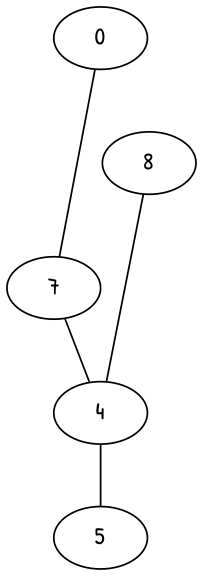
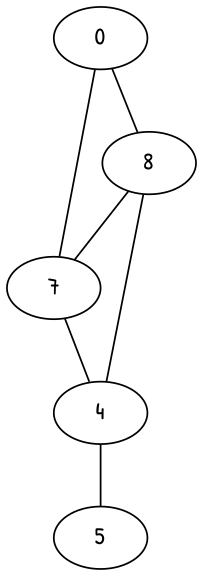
edge "0" -- "8": added
edge "8" -- "7": added
